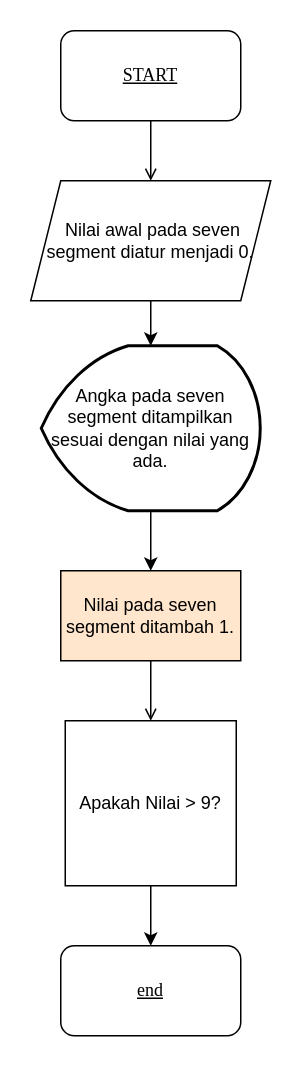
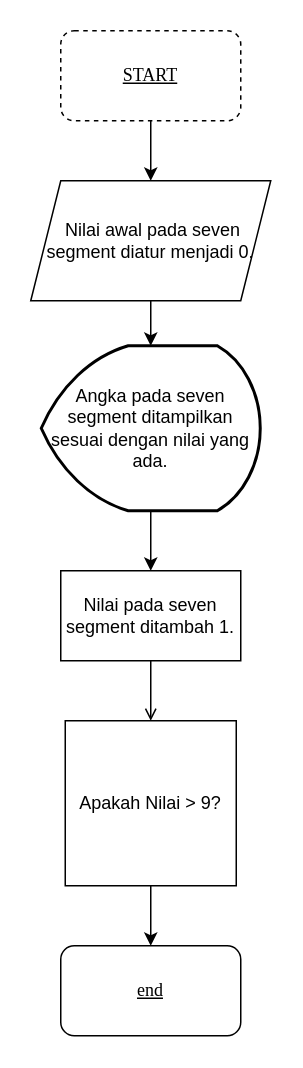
node "START": style solid -> dashed
edge "START" -> "Nilai awal pada seven segment diatur menjadi 0.": arrowhead open -> classic
node "Nilai pada seven segment ditambah 1.": fillcolor #ffe6cc -> #ffffff
